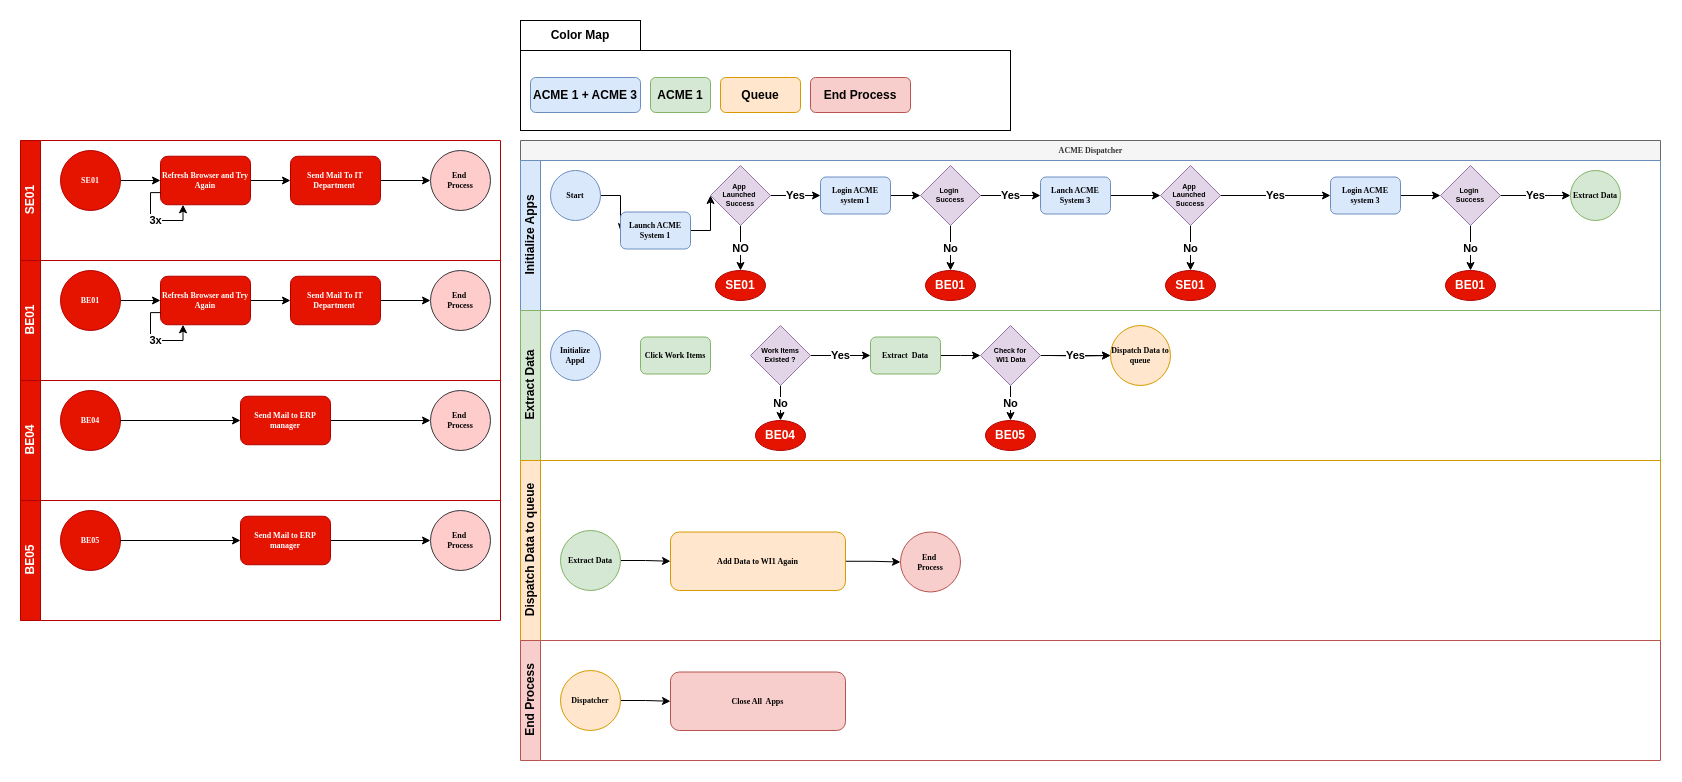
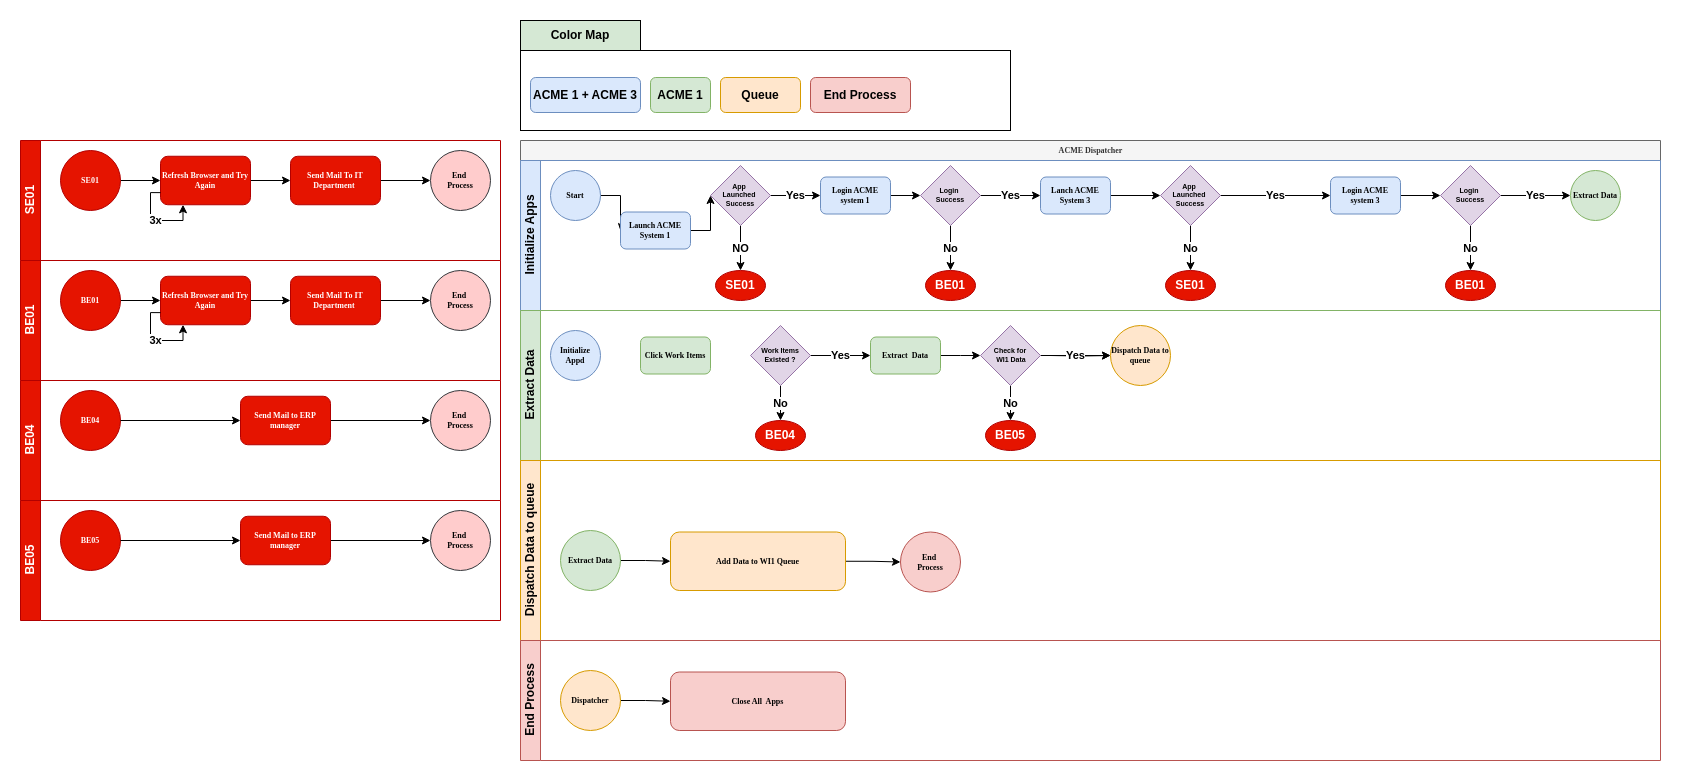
node "Color Map": fillcolor #ffffff -> #d5e8d4
node "Add Data to WI1 Again": label "Add Data to WI1 Again" -> "Add Data to WI1 Queue"
